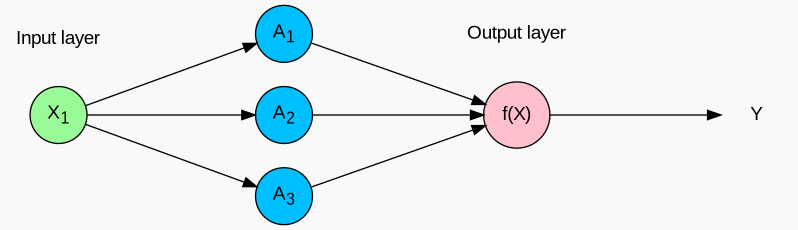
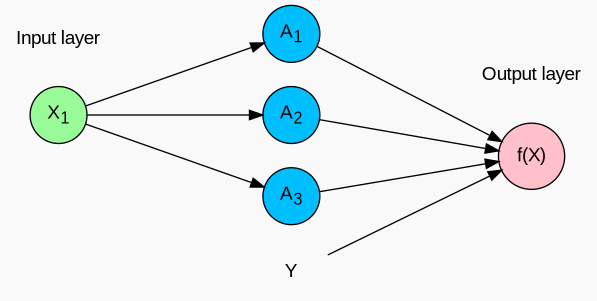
edge "f(X)" -> "Y": reversed
